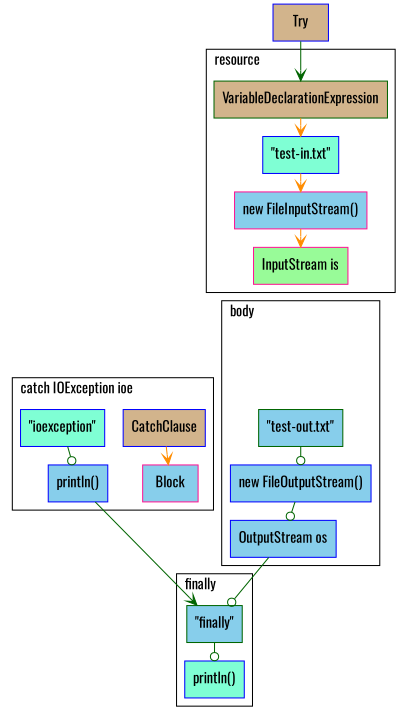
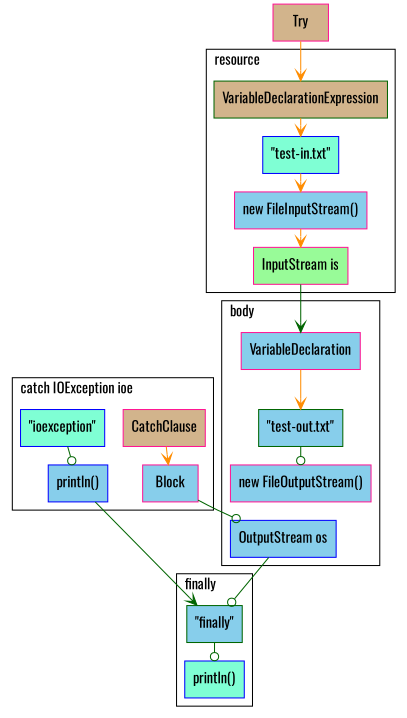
node "Try": color blue -> deeppink
edge "Try" -> "VariableDeclarationExpression": color darkgreen -> darkorange
node "VariableDeclaration": added
node "CatchClause": color blue -> deeppink
node "new FileOutputStream()": color blue -> deeppink
edge "new FileOutputStream()" -> "OutputStream os": now "Block" -> "OutputStream os"
